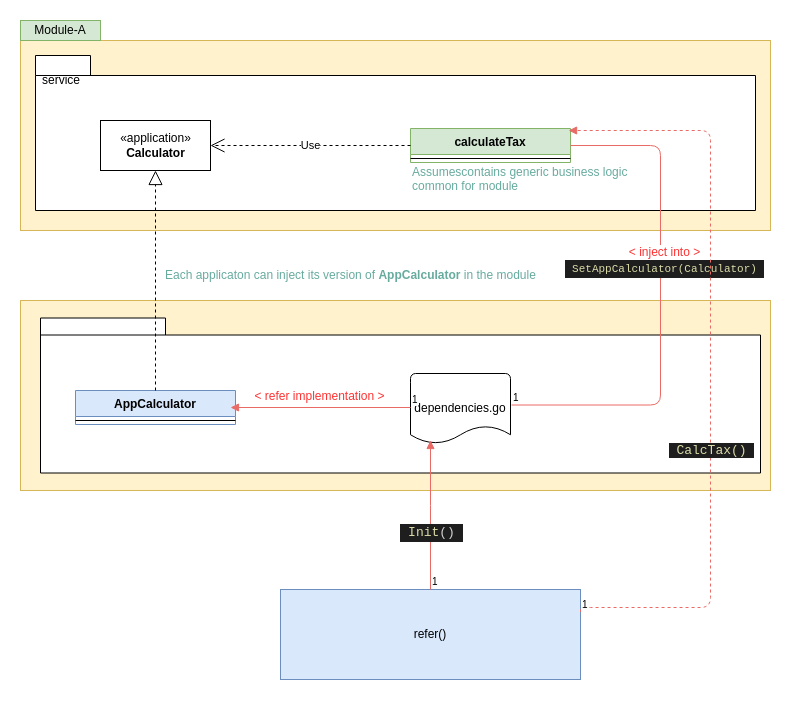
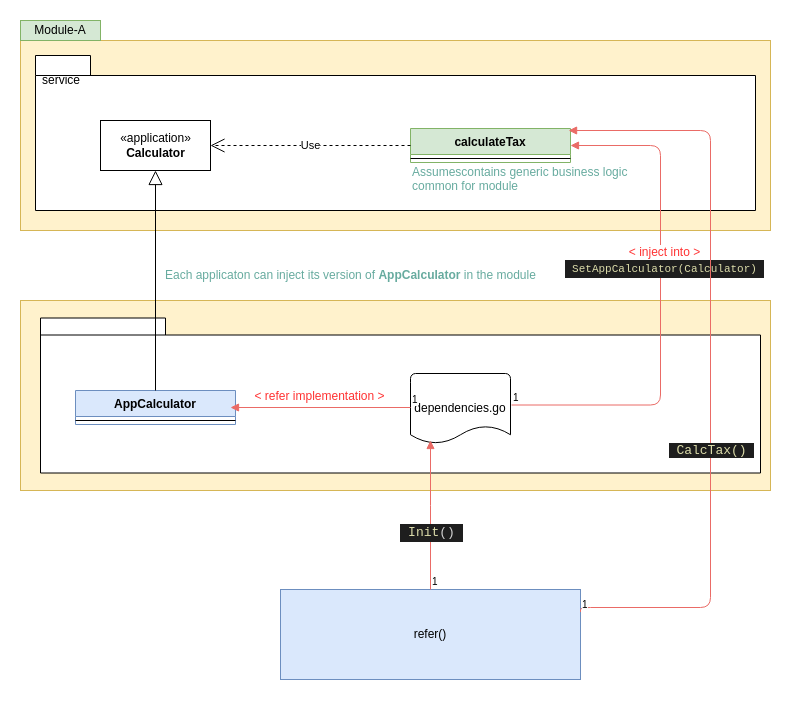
edge "calculateTax" -- "dependencies.go": arrowhead none -> block
edge "refer()" -> "calculateTax": style dashed -> solid
edge "AppCalculator" -> "«application» Calculator": style dashed -> solid
